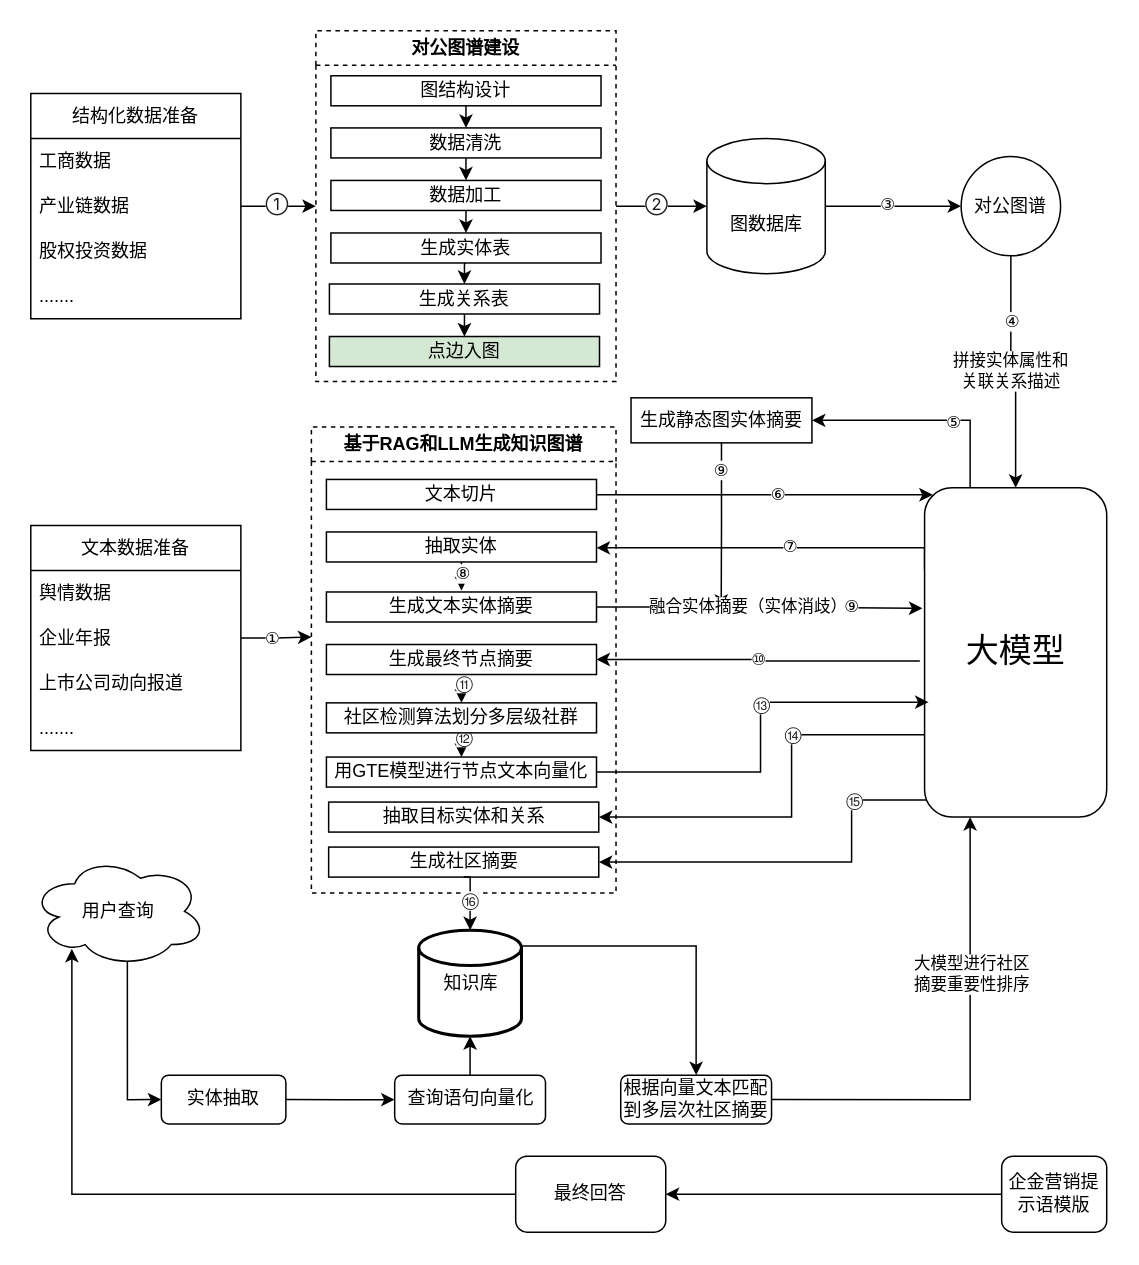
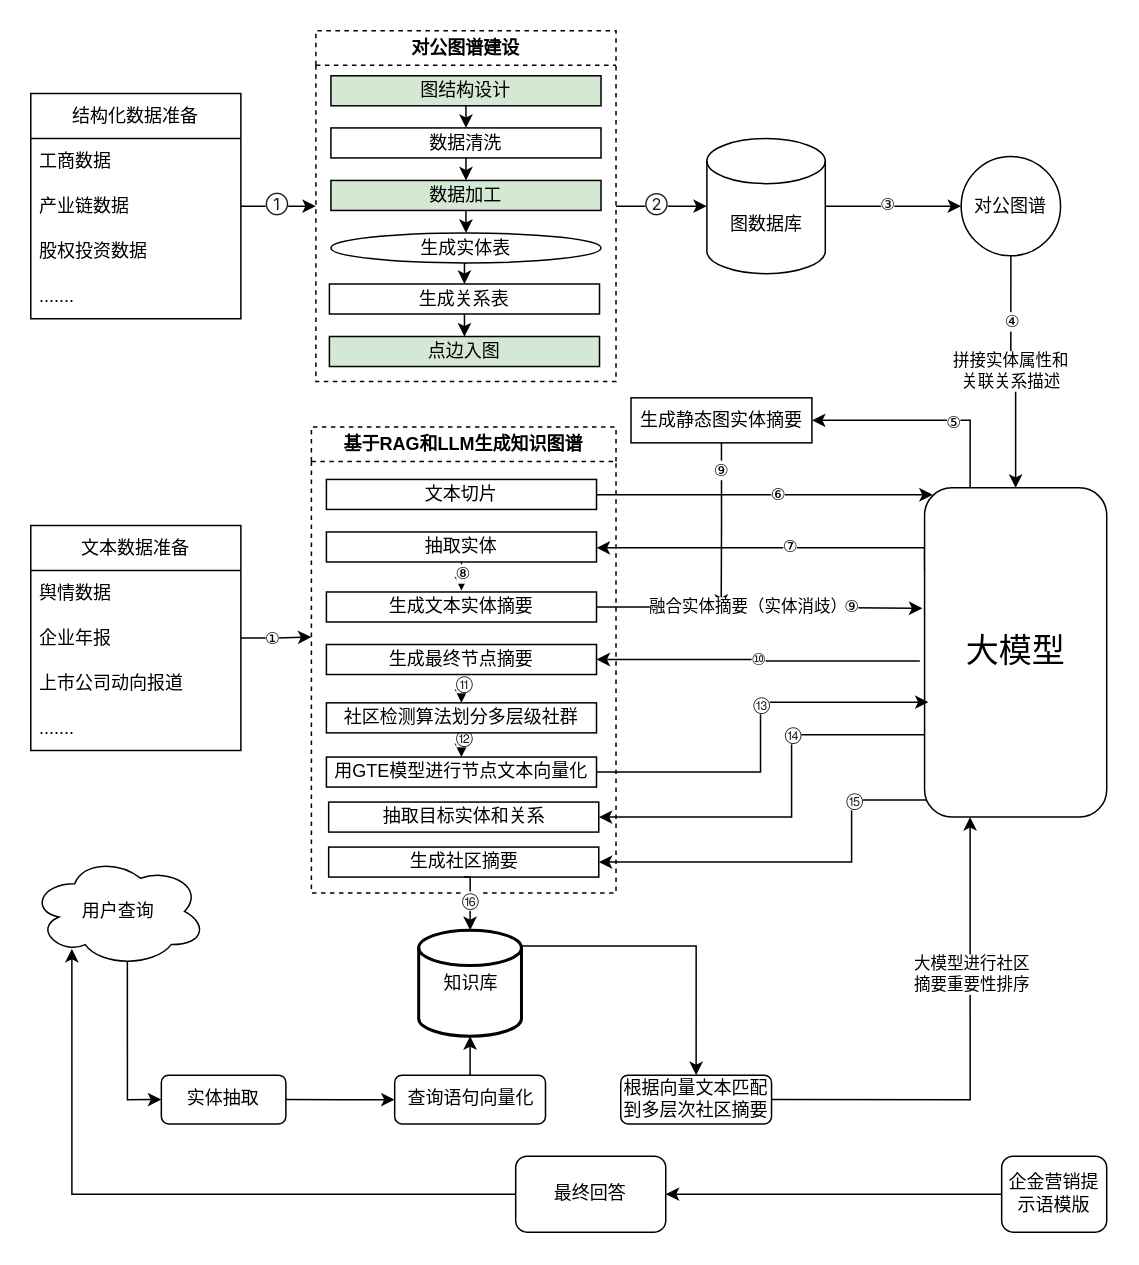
node "图结构设计": fillcolor #ffffff -> #d5e8d4
node "数据加工": fillcolor #ffffff -> #d5e8d4
node "生成实体表": shape rectangle -> ellipse
